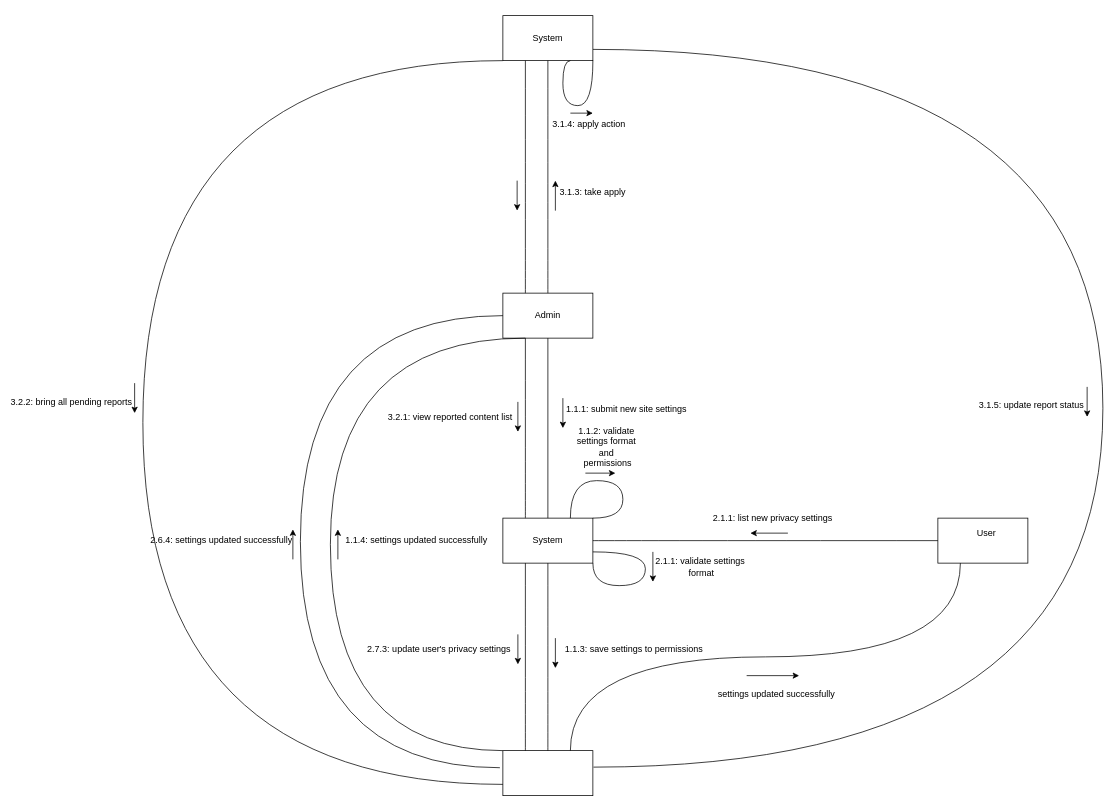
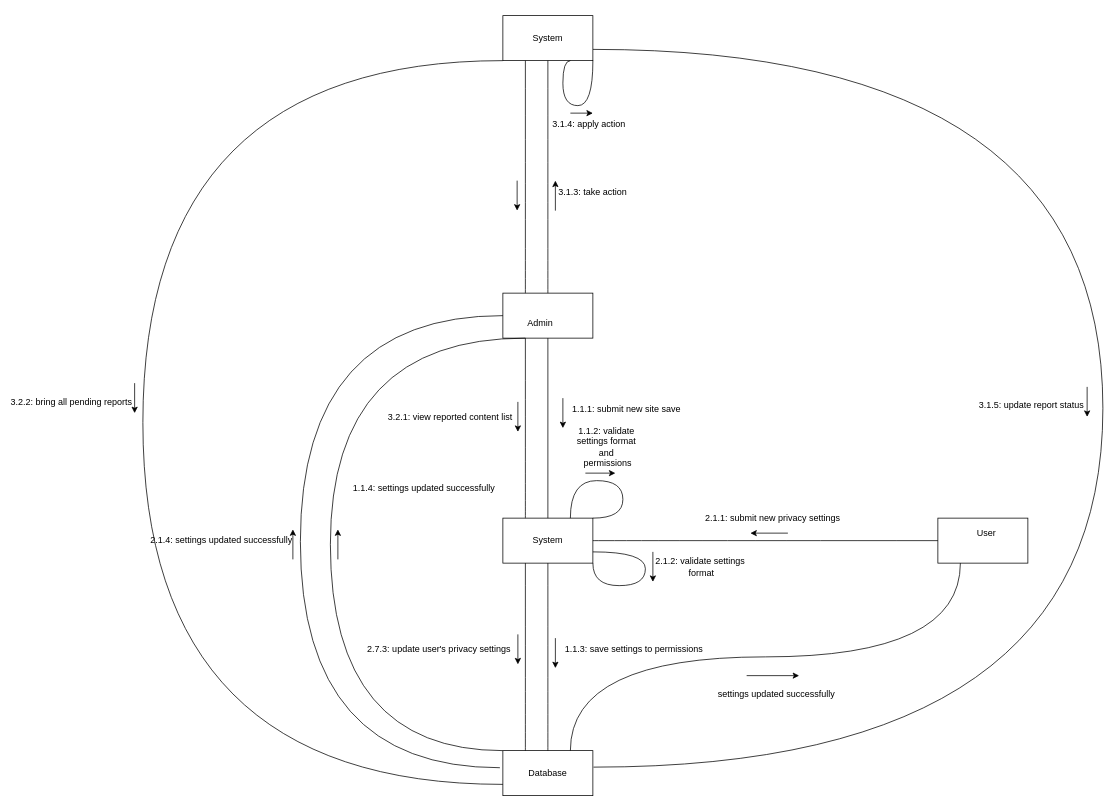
node "3.1.3: take apply": label "3.1.3: take apply" -> "3.1.3: take action"
node "Admin": moved (548, 315) -> (540, 323)
node "1.1.1: submit new site settings": label "1.1.1: submit new site settings" -> "1.1.1: submit new site save"
node "2.1.1: list new privacy settings": label "2.1.1: list new privacy settings" -> "2.1.1: submit new privacy settings"
node "2.6.4: settings updated successfully": label "2.6.4: settings updated successfully" -> "2.1.4: settings updated successfully"
node "1.1.4: settings updated successfully": moved (417, 540) -> (424, 488)
node "2.1.1: validate settings format": label "2.1.1: validate settings format" -> "2.1.2: validate settings format"
node "Database": added
